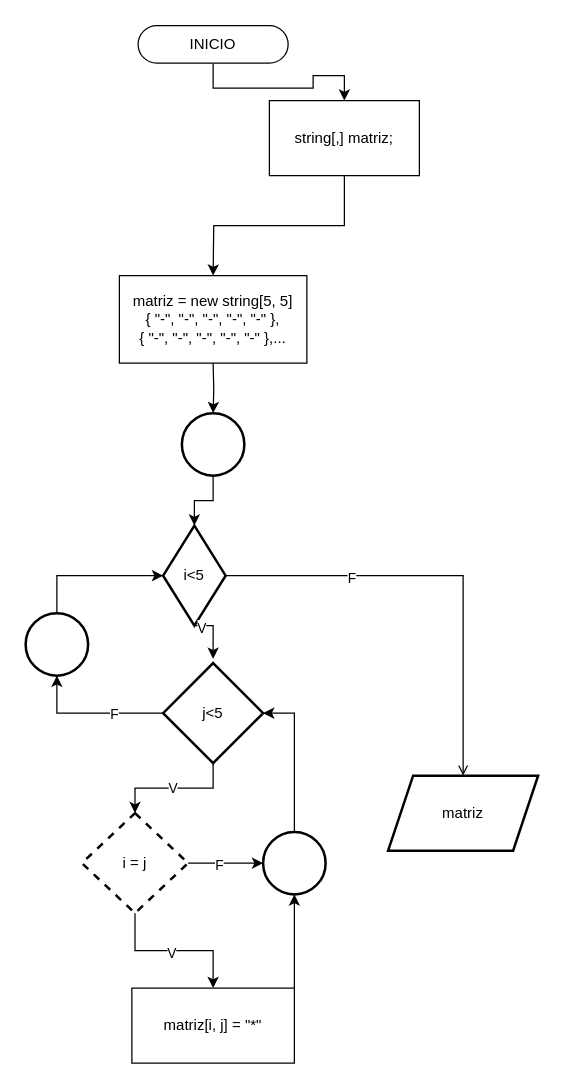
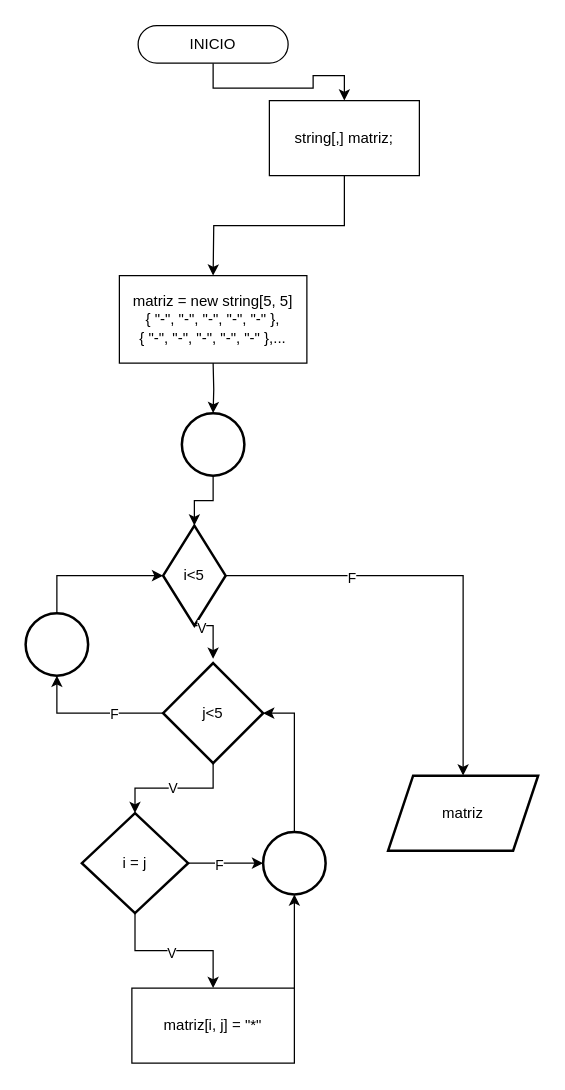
edge "i<5" -> "matriz": arrowhead open -> classic
node "i = j": style dashed -> solid
